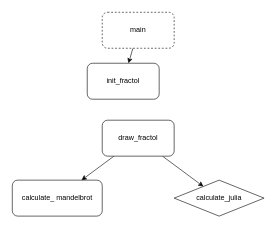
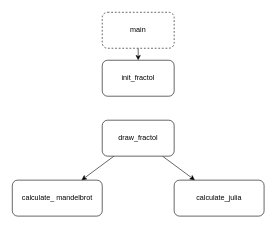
node "init_fractol": moved (123, 81) -> (138, 78)
node "calculate_julia": shape diamond -> rounded rectangle
